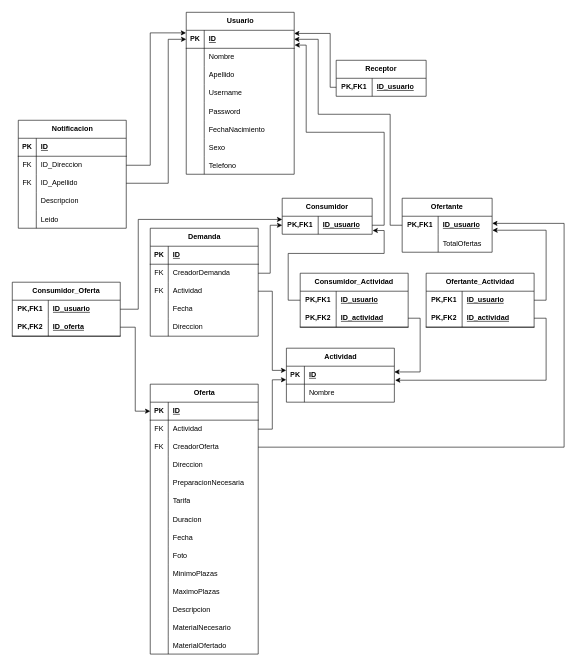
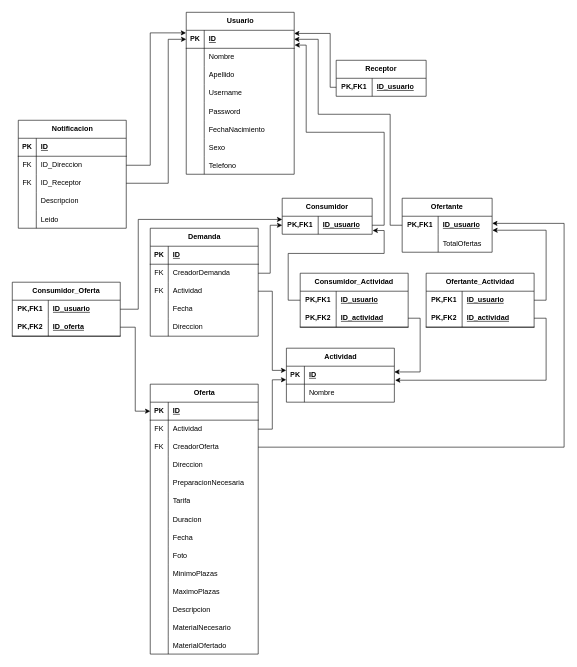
node "ID_Apellido": label "ID_Apellido" -> "ID_Receptor"
